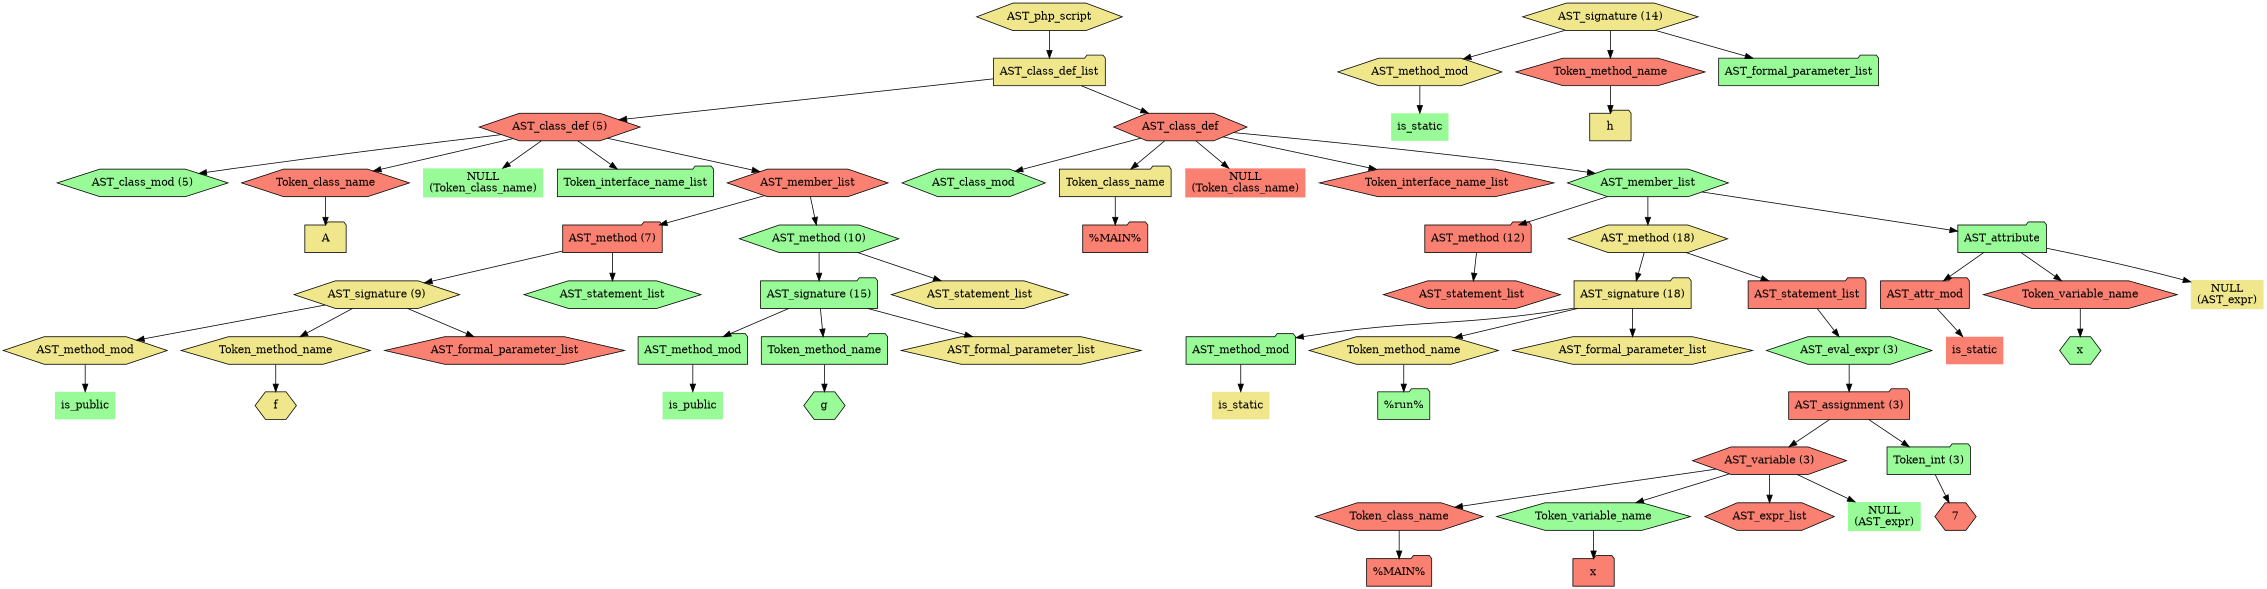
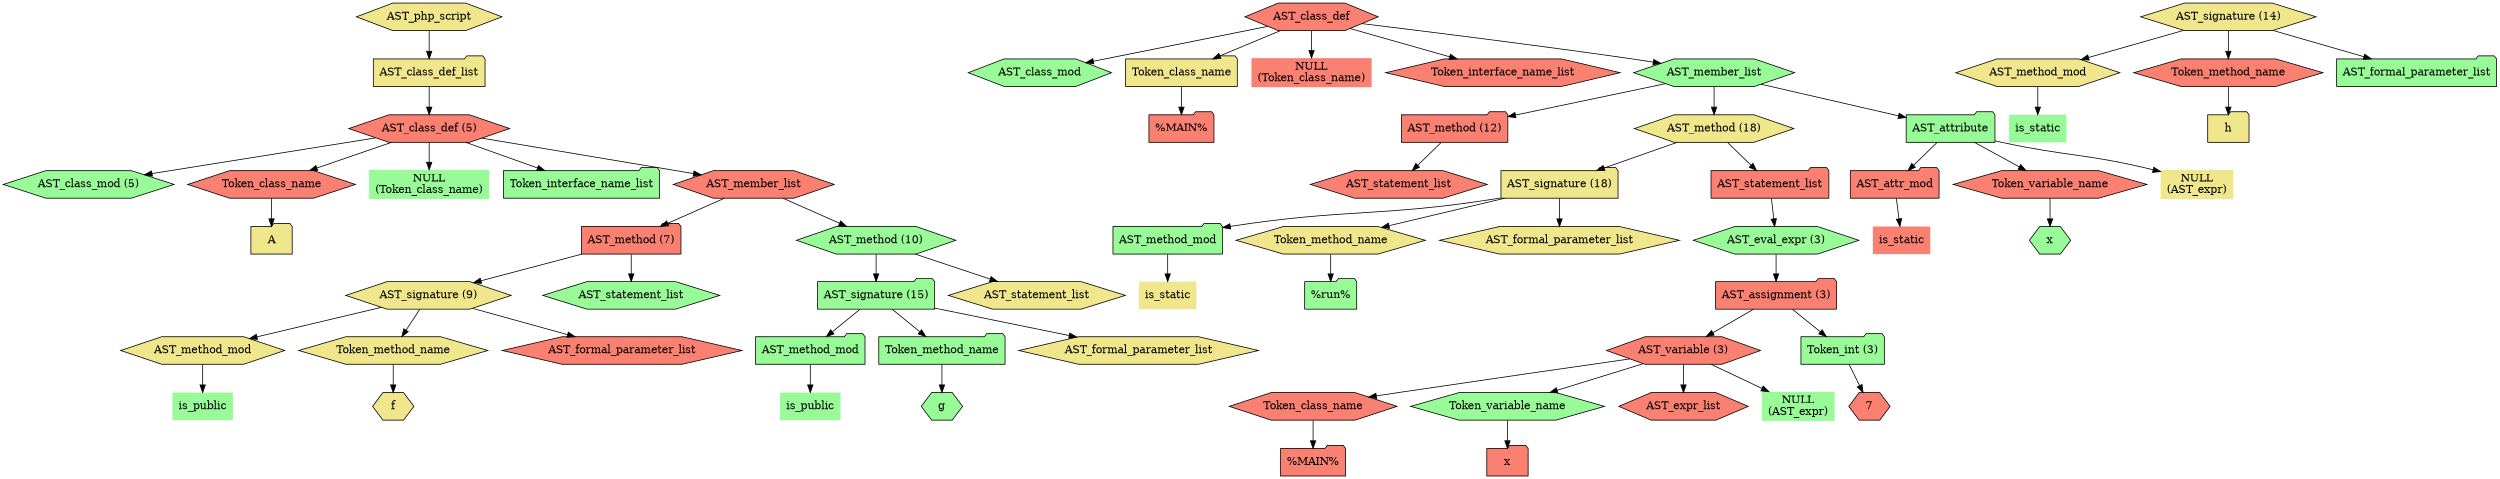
edge "AST_class_def_list" -> "AST_class_def": removed
